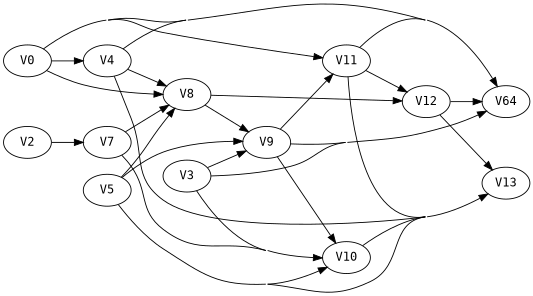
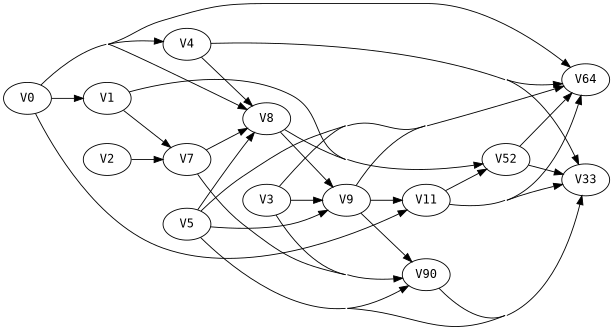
node "V1": added
node "V12": label "V12" -> "V52"
edge "V5" -> "V64": added
node "V13": label "V13" -> "V33"
node "V10": label "V10" -> "V90"
